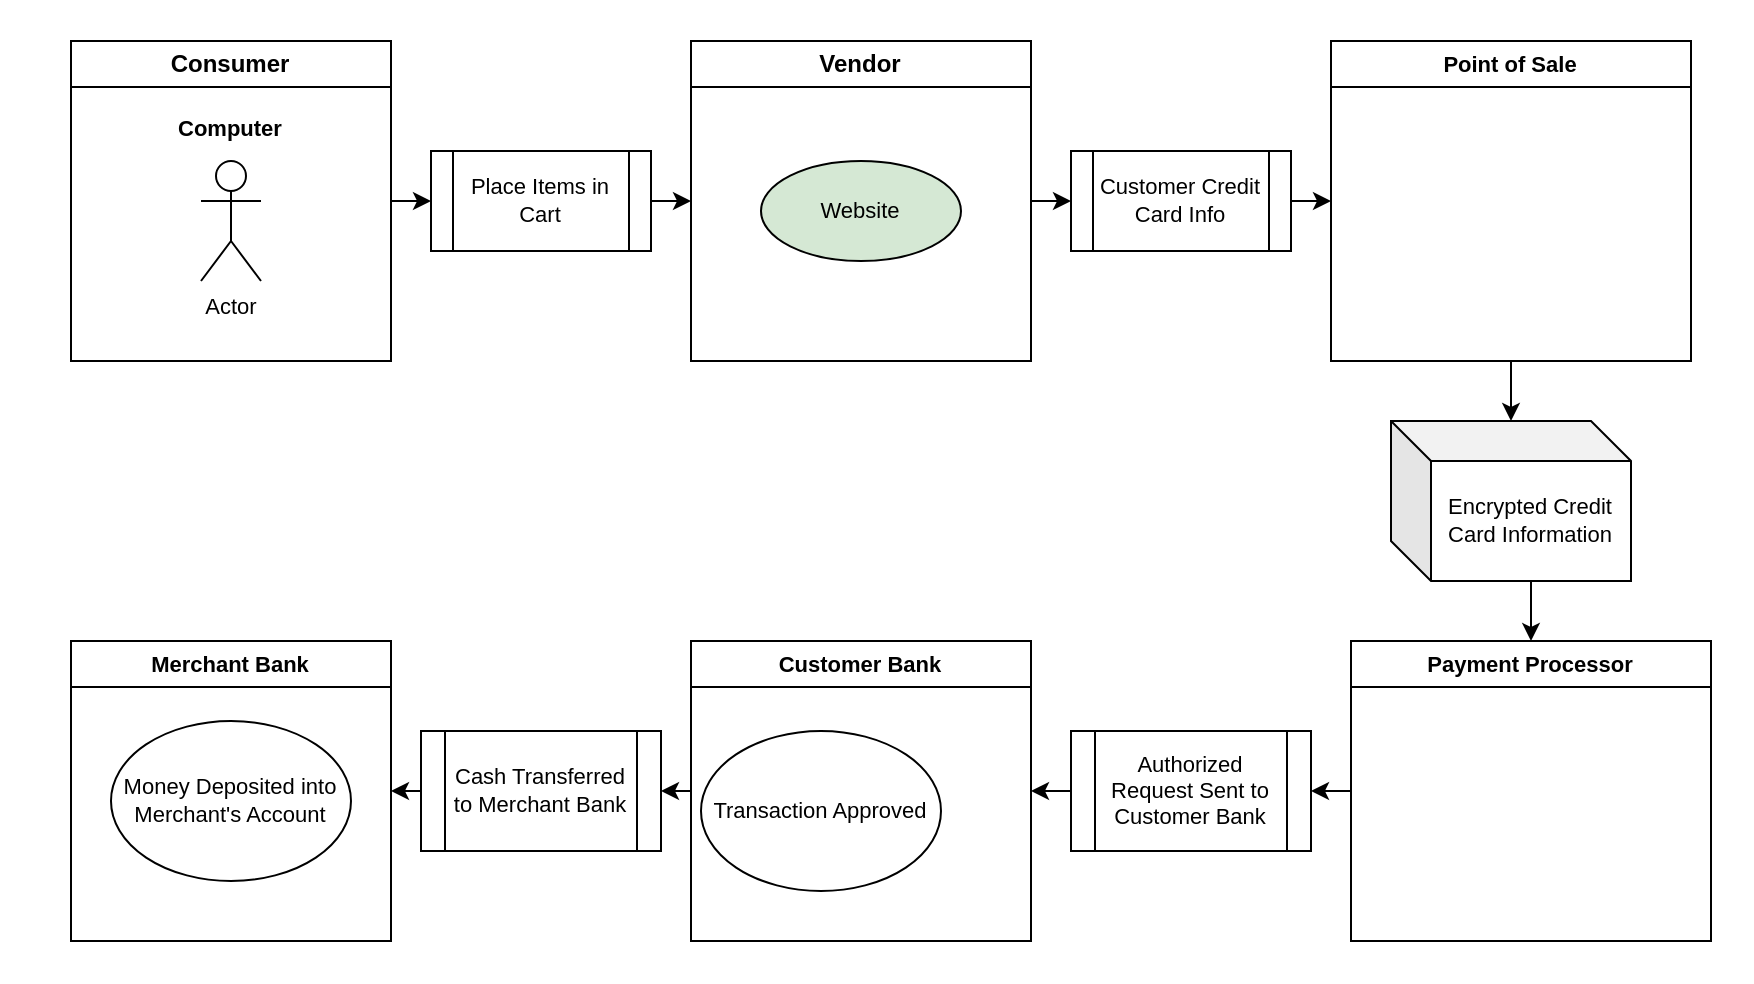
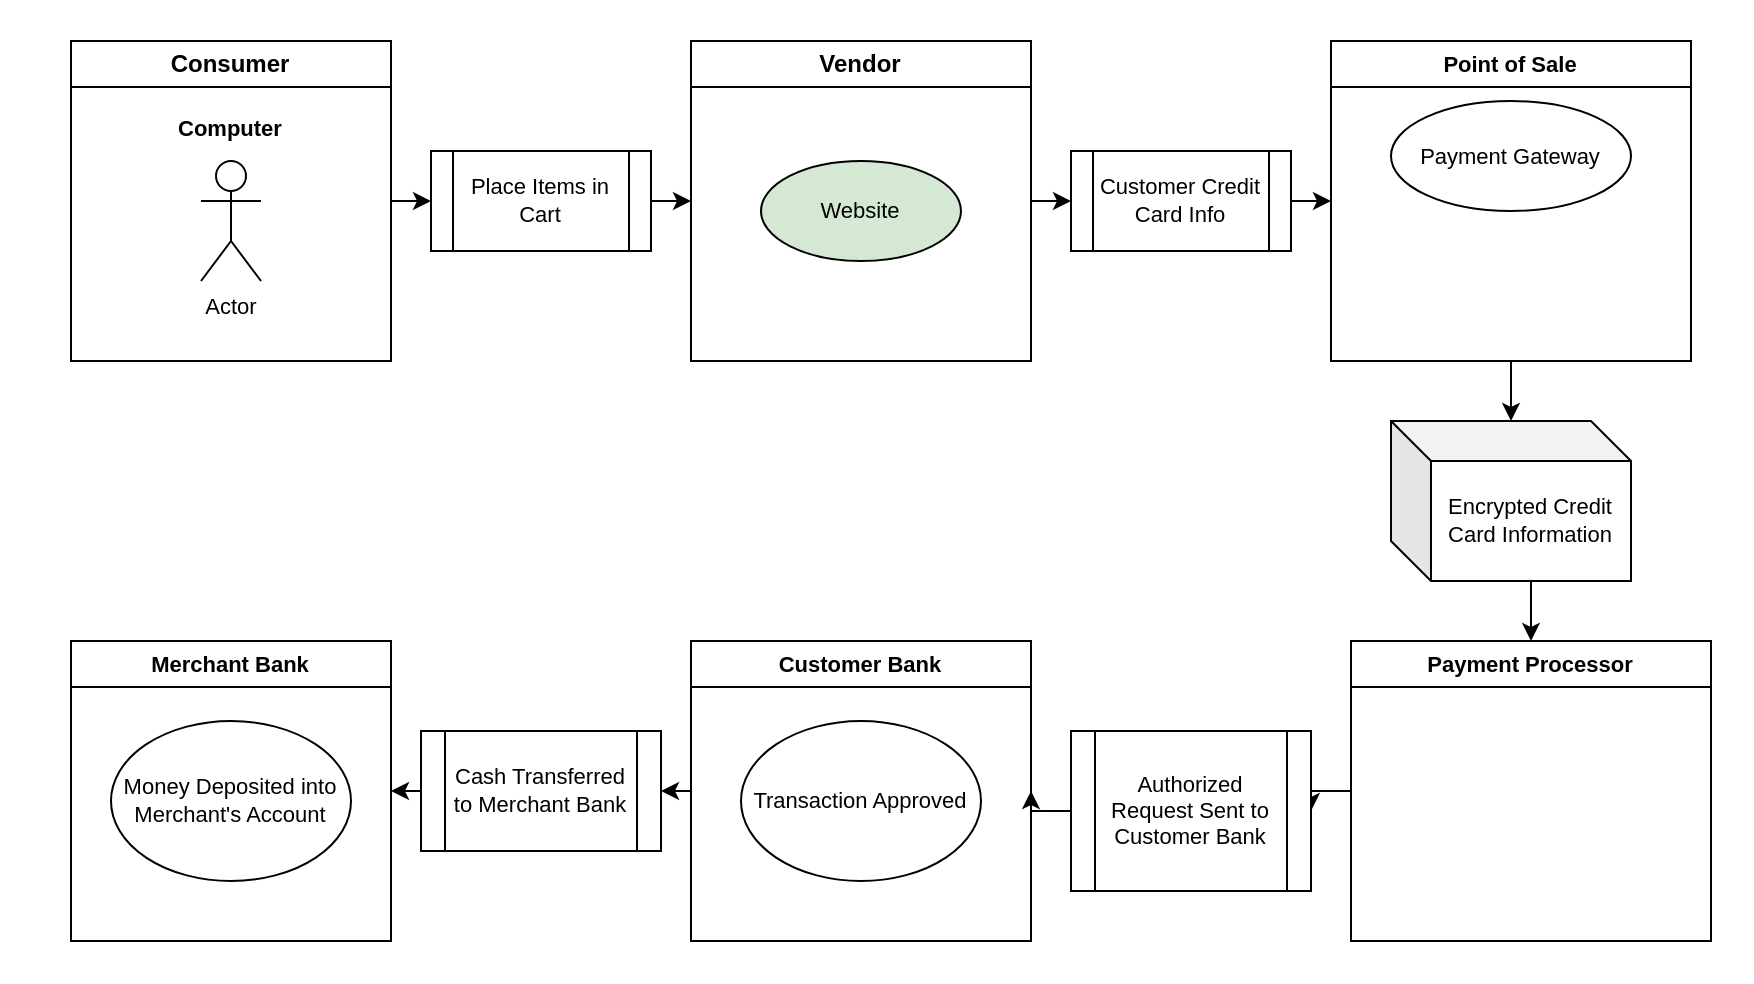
node "Payment Gateway": added
node "Authorized Request Sent to Customer Bank": size 240x120 -> 240x160
node "Transaction Approved": moved (821, 811) -> (861, 801)
